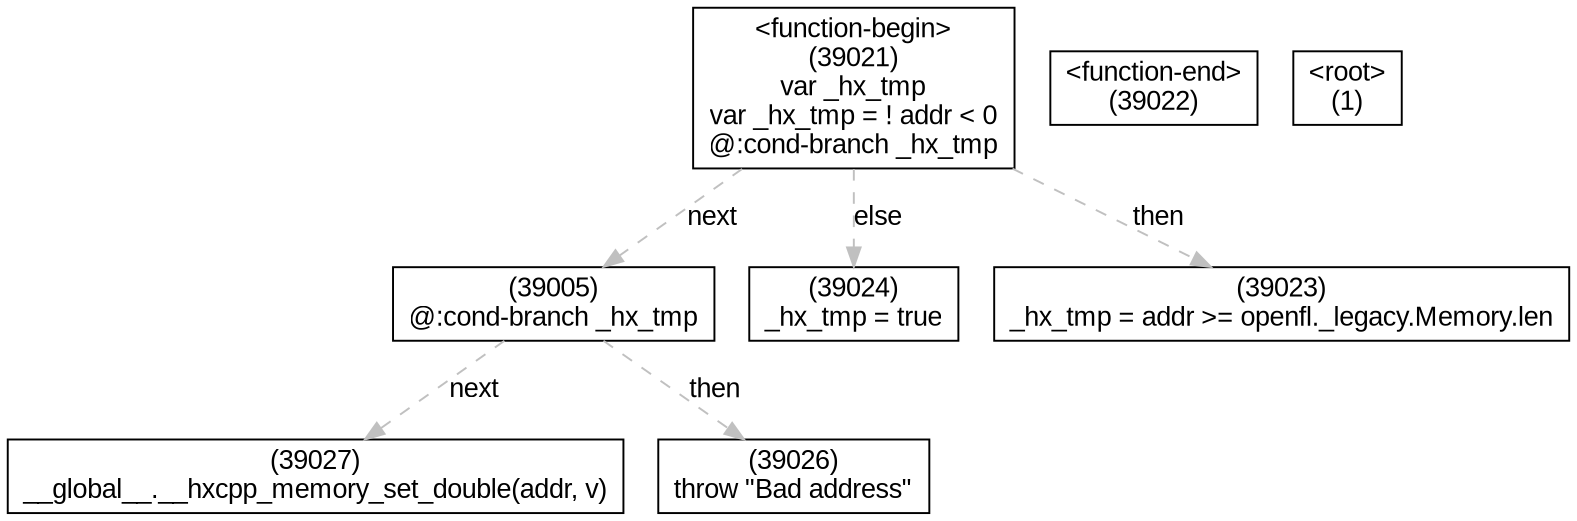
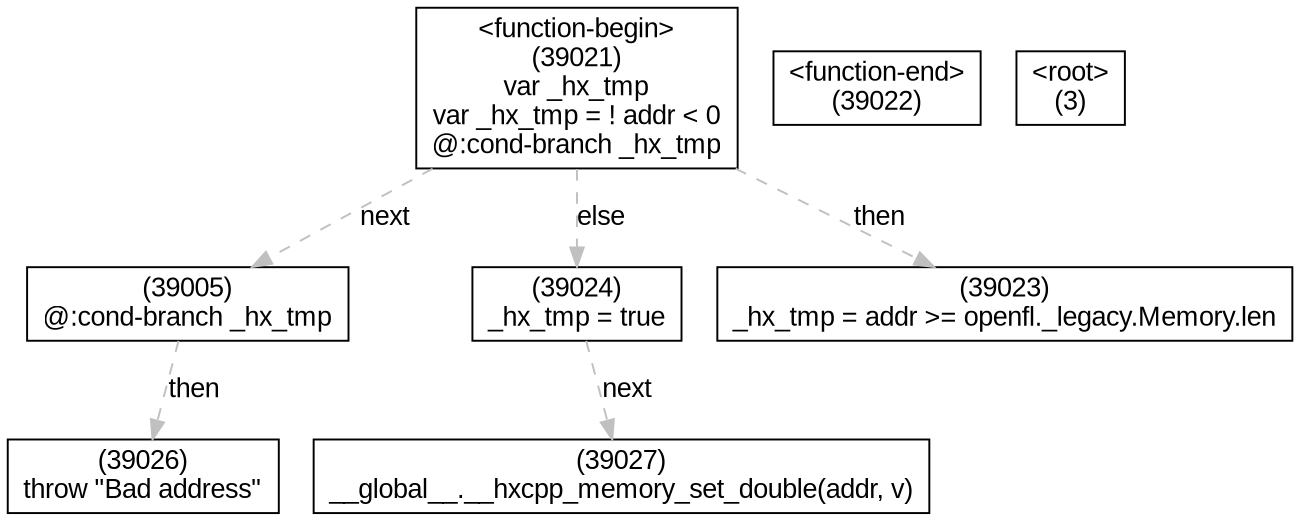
node "<root> (1)": label "<root> (1)" -> "<root> (3)"
edge "(39005) @:cond-branch _hx_tmp" -> "(39027) __global__.__hxcpp_memory_set_double(addr, v)": now "(39024) _hx_tmp = true" -> "(39027) __global__.__hxcpp_memory_set_double(addr, v)"
